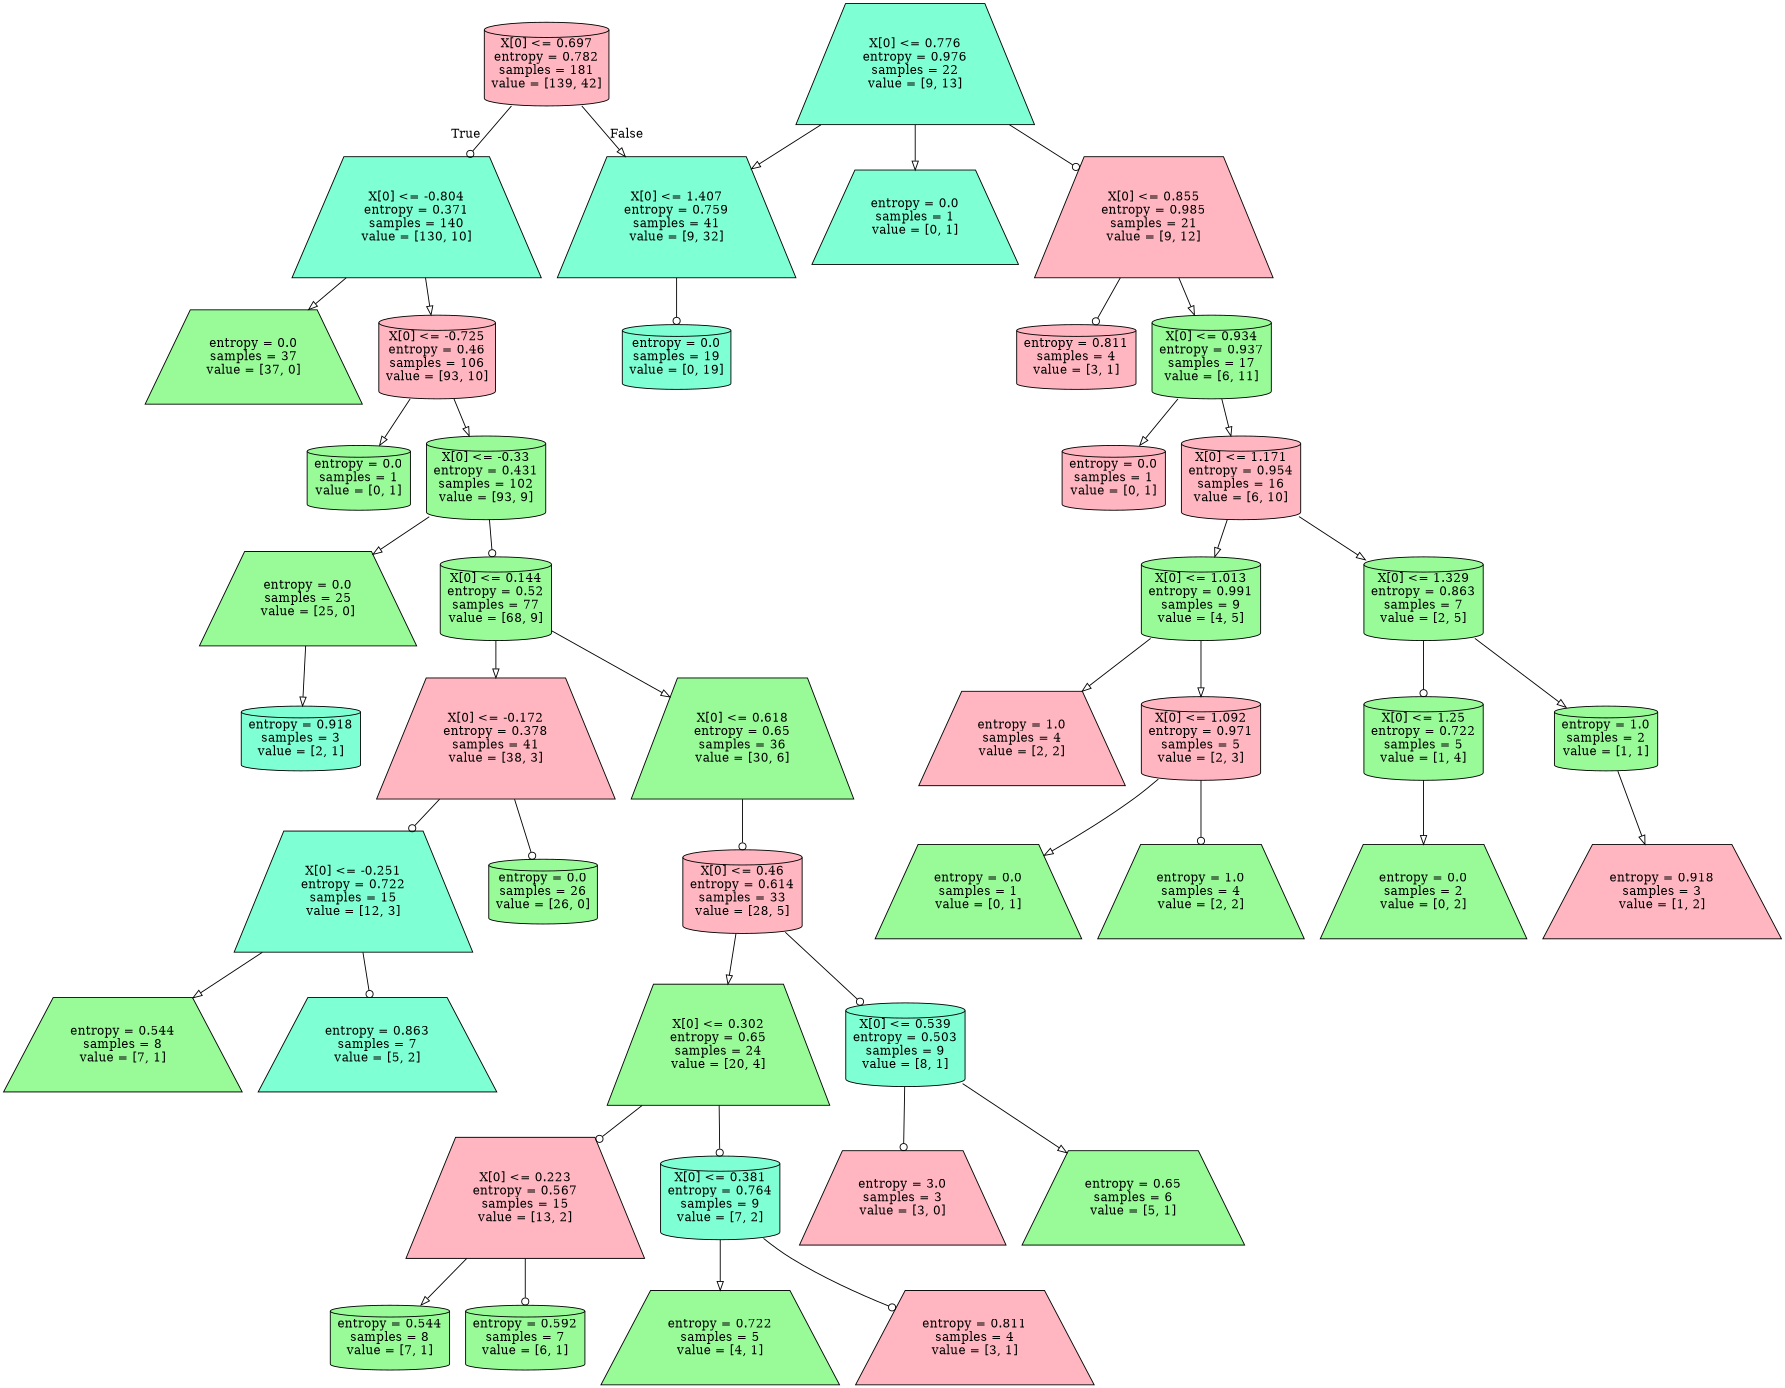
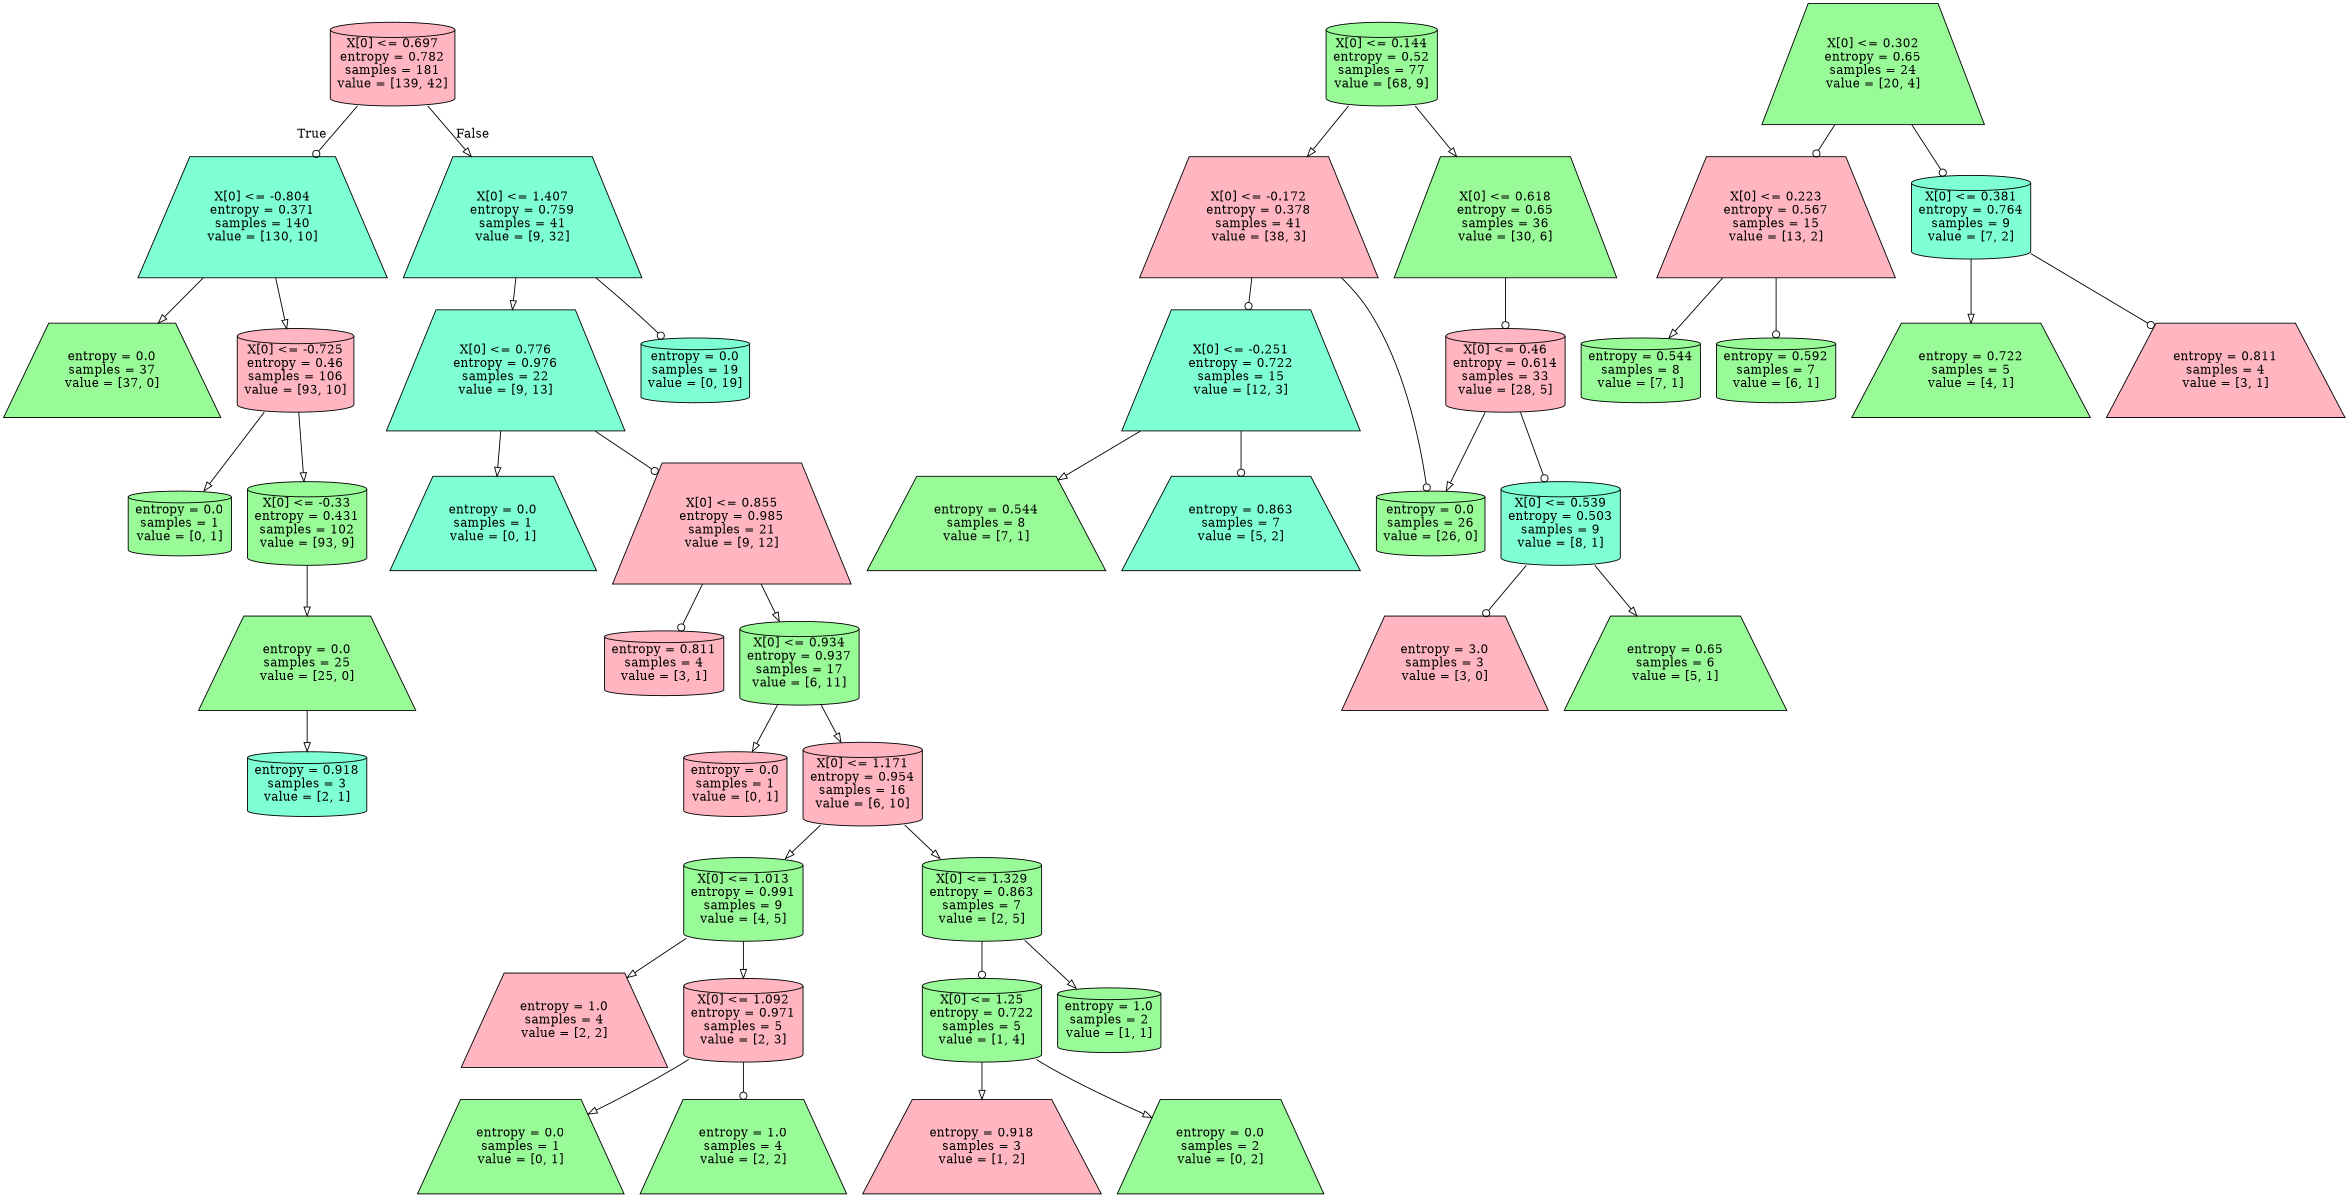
edge "X[0] <= 0.776 entropy = 0.976 samples = 22 value = [9, 13]" -> "X[0] <= 1.407 entropy = 0.759 samples = 41 value = [9, 32]": reversed
edge "X[0] <= -0.33 entropy = 0.431 samples = 102 value = [93, 9]" -> "X[0] <= 0.144 entropy = 0.52 samples = 77 value = [68, 9]": removed
edge "entropy = 1.0 samples = 2 value = [1, 1]" -> "entropy = 0.918 samples = 3 value = [1, 2]": now "X[0] <= 1.25 entropy = 0.722 samples = 5 value = [1, 4]" -> "entropy = 0.918 samples = 3 value = [1, 2]"
edge "X[0] <= 0.46 entropy = 0.614 samples = 33 value = [28, 5]" -> "X[0] <= 0.302 entropy = 0.65 samples = 24 value = [20, 4]": now "X[0] <= 0.46 entropy = 0.614 samples = 33 value = [28, 5]" -> "entropy = 0.0 samples = 26 value = [26, 0]"
